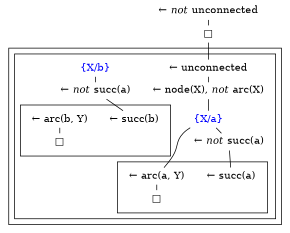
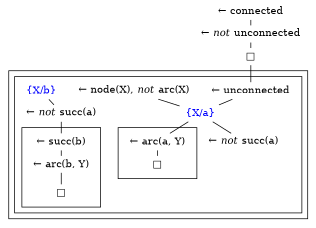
node "← connected": added
edge "← unconnected" -- "← node(X),": now "← unconnected" -- "{X/a}"
edge "← succ(b)" -- "← arc(b, Y)": added
node "← succ(a)": removed
